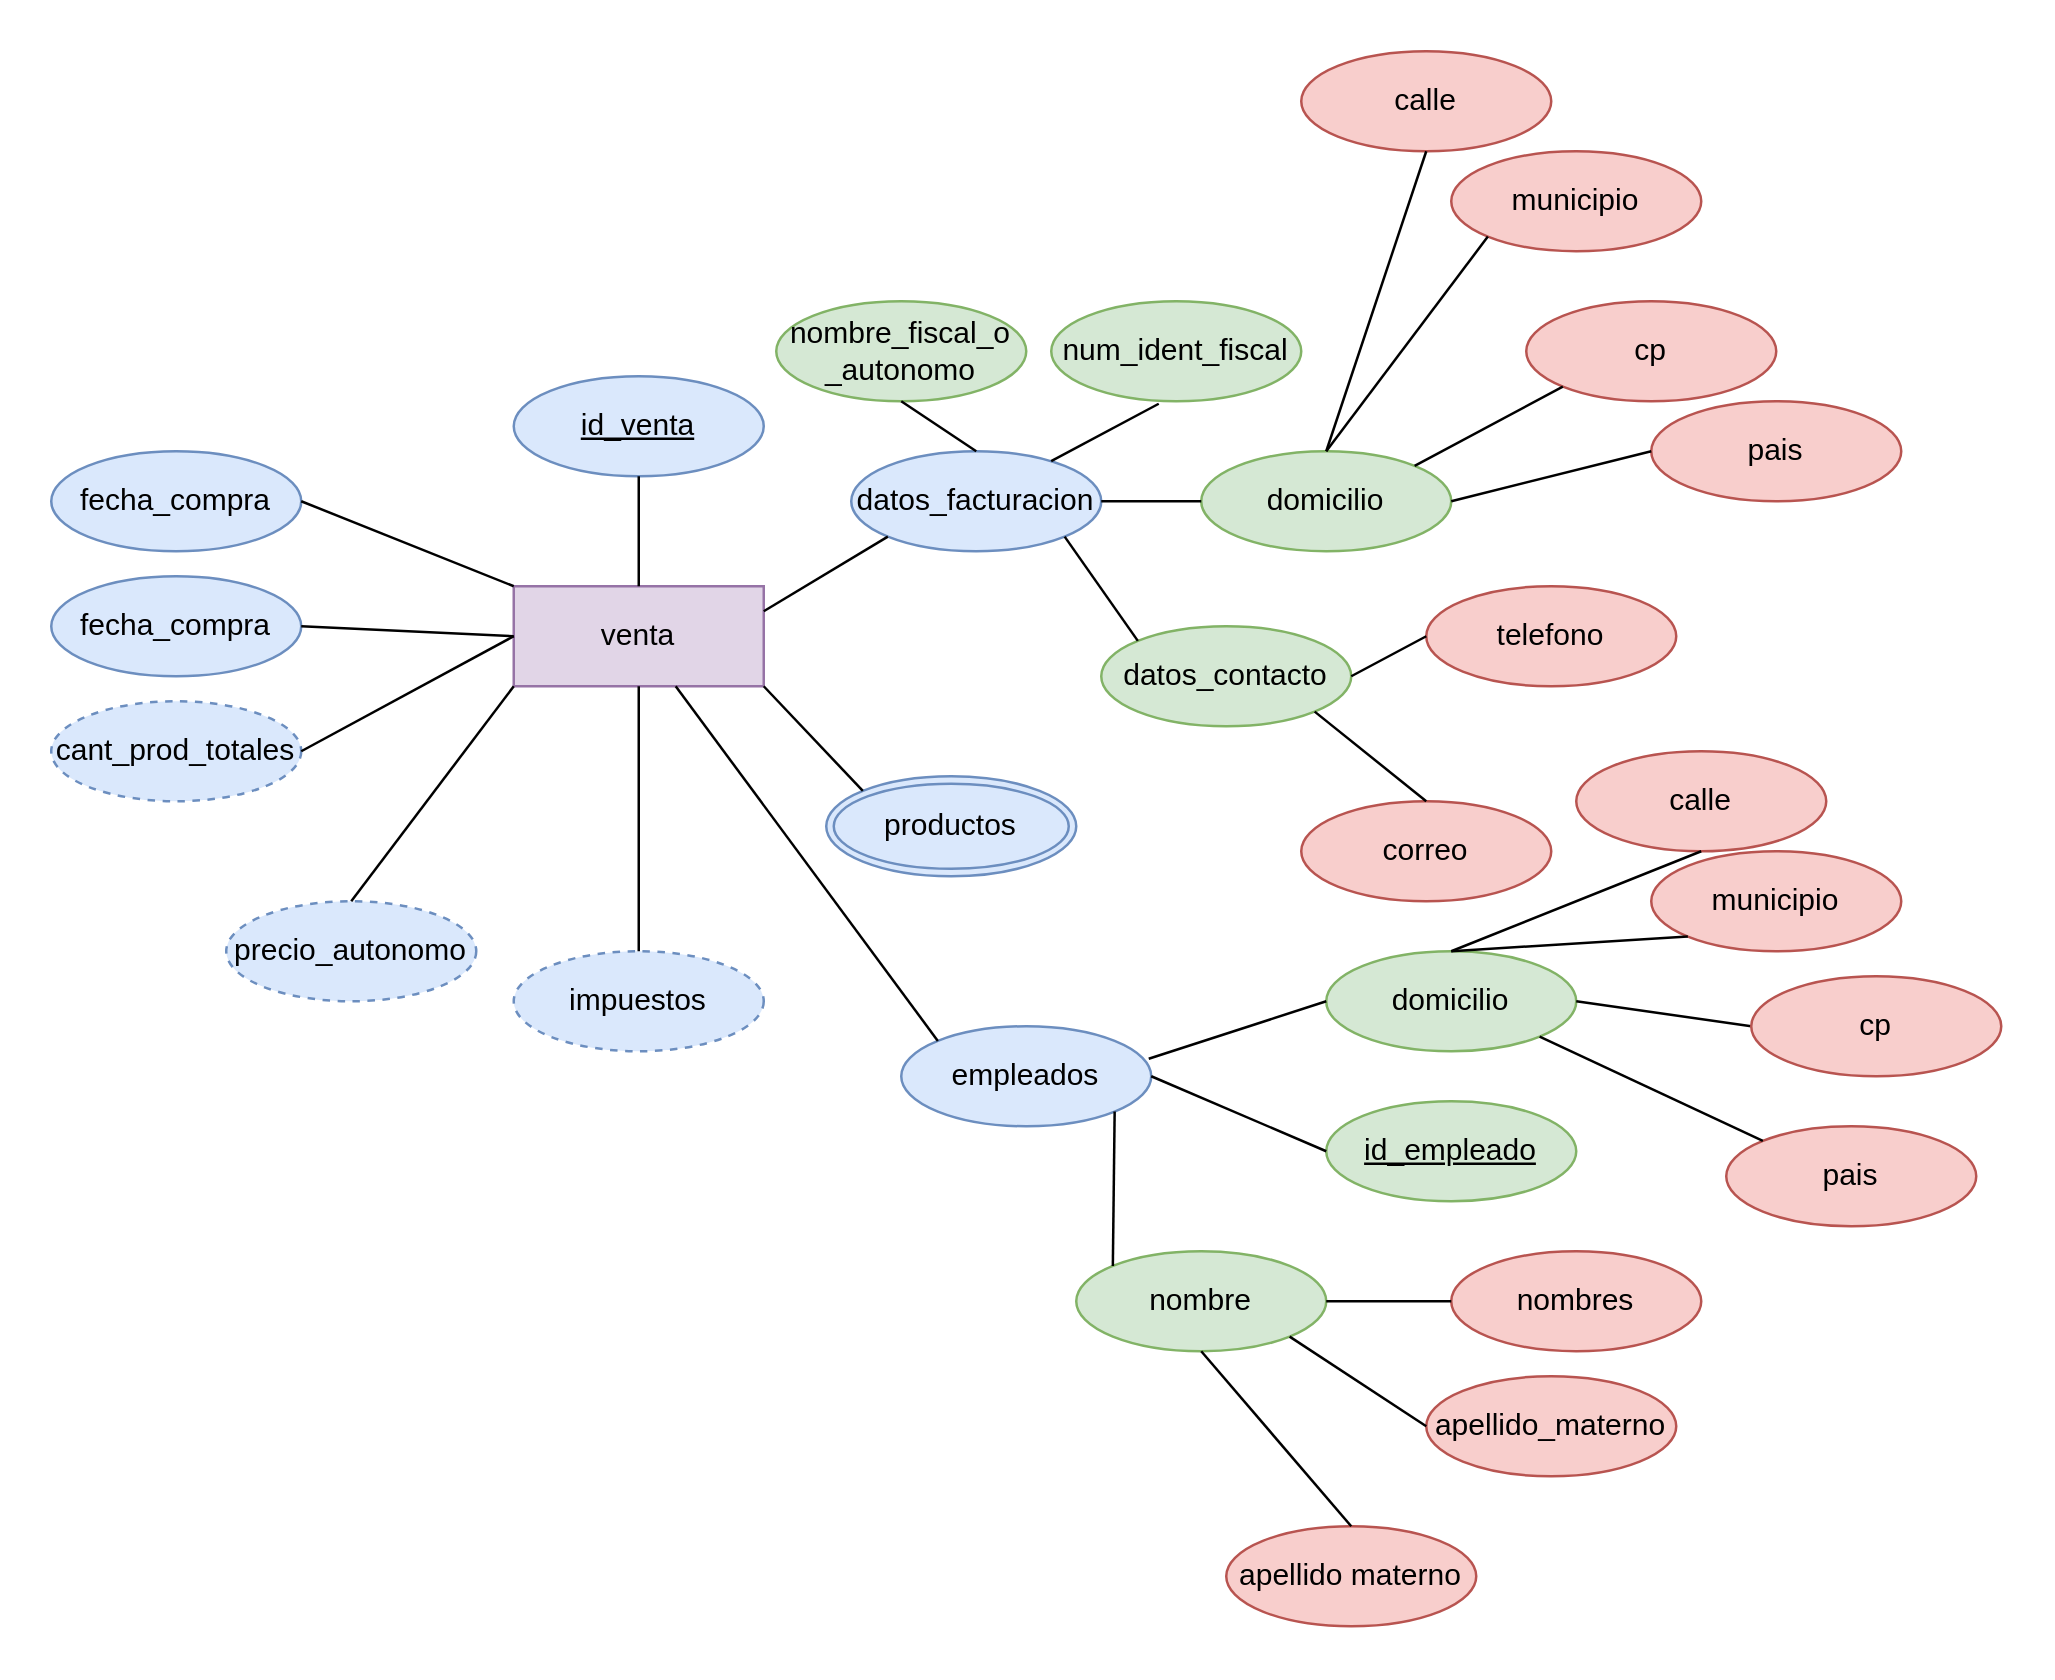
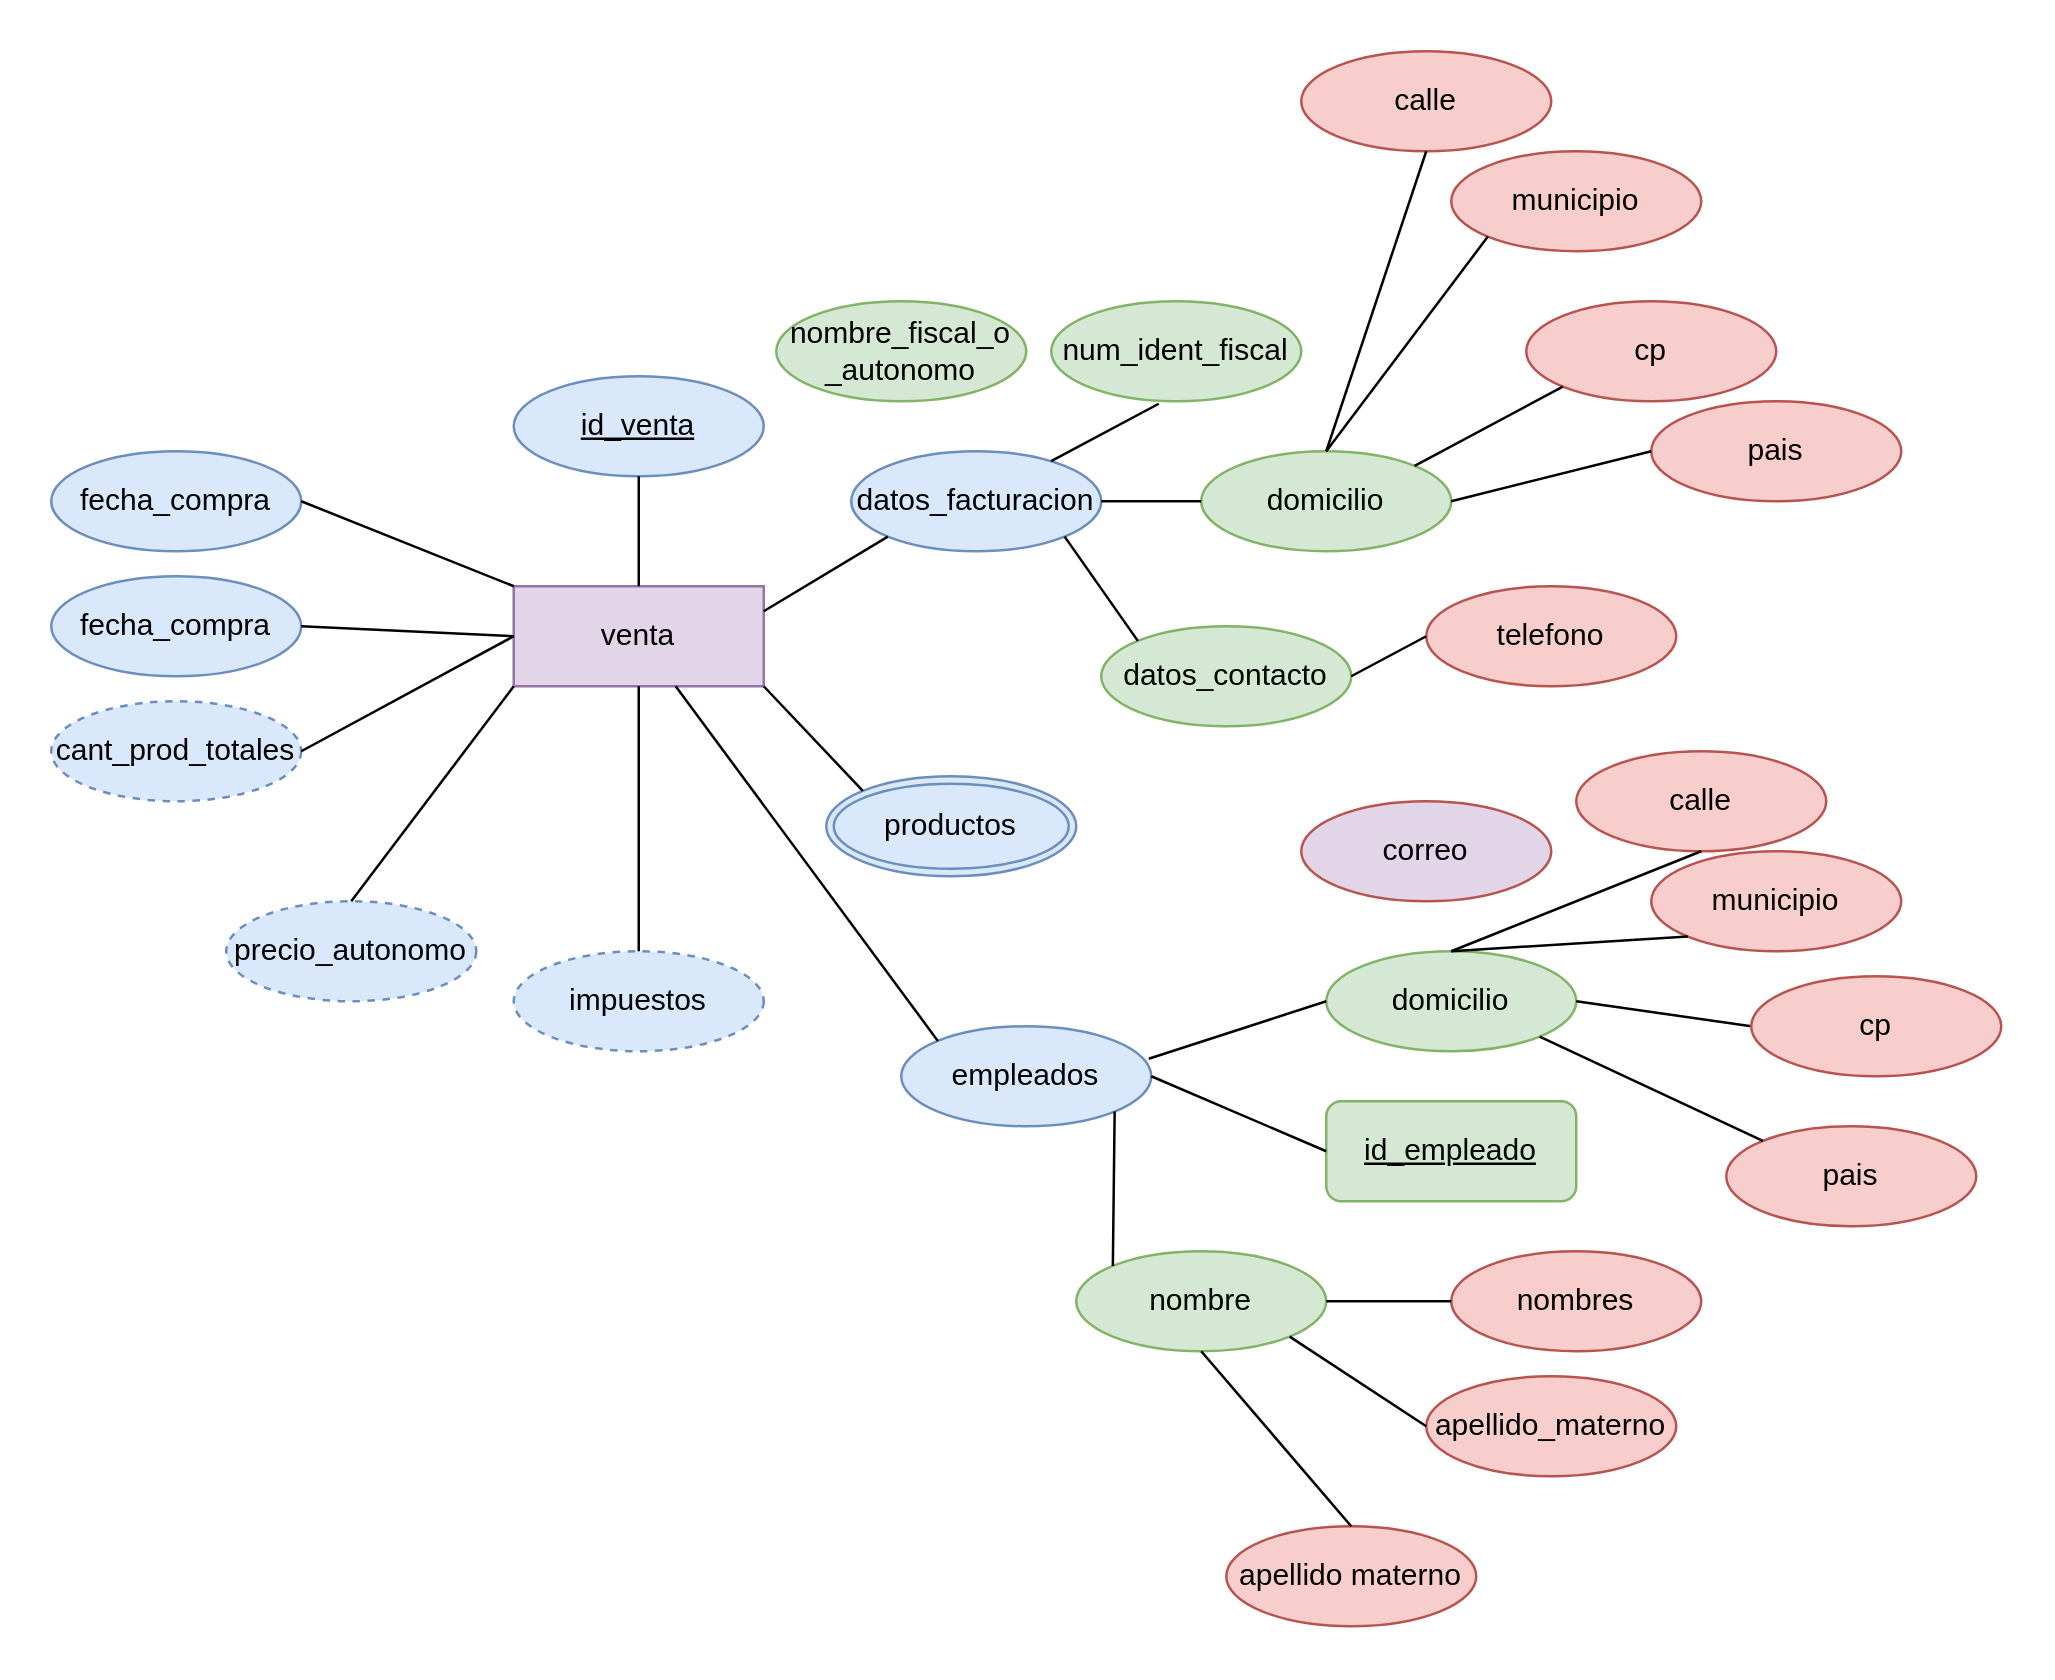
edge "nombre_fiscal_o _autonomo" -- "datos_facturacion": removed
edge "datos_contacto" -- "correo": removed
node "correo": fillcolor #f8cecc -> #e1d5e7
node "id_empleado": shape ellipse -> rounded rectangle
